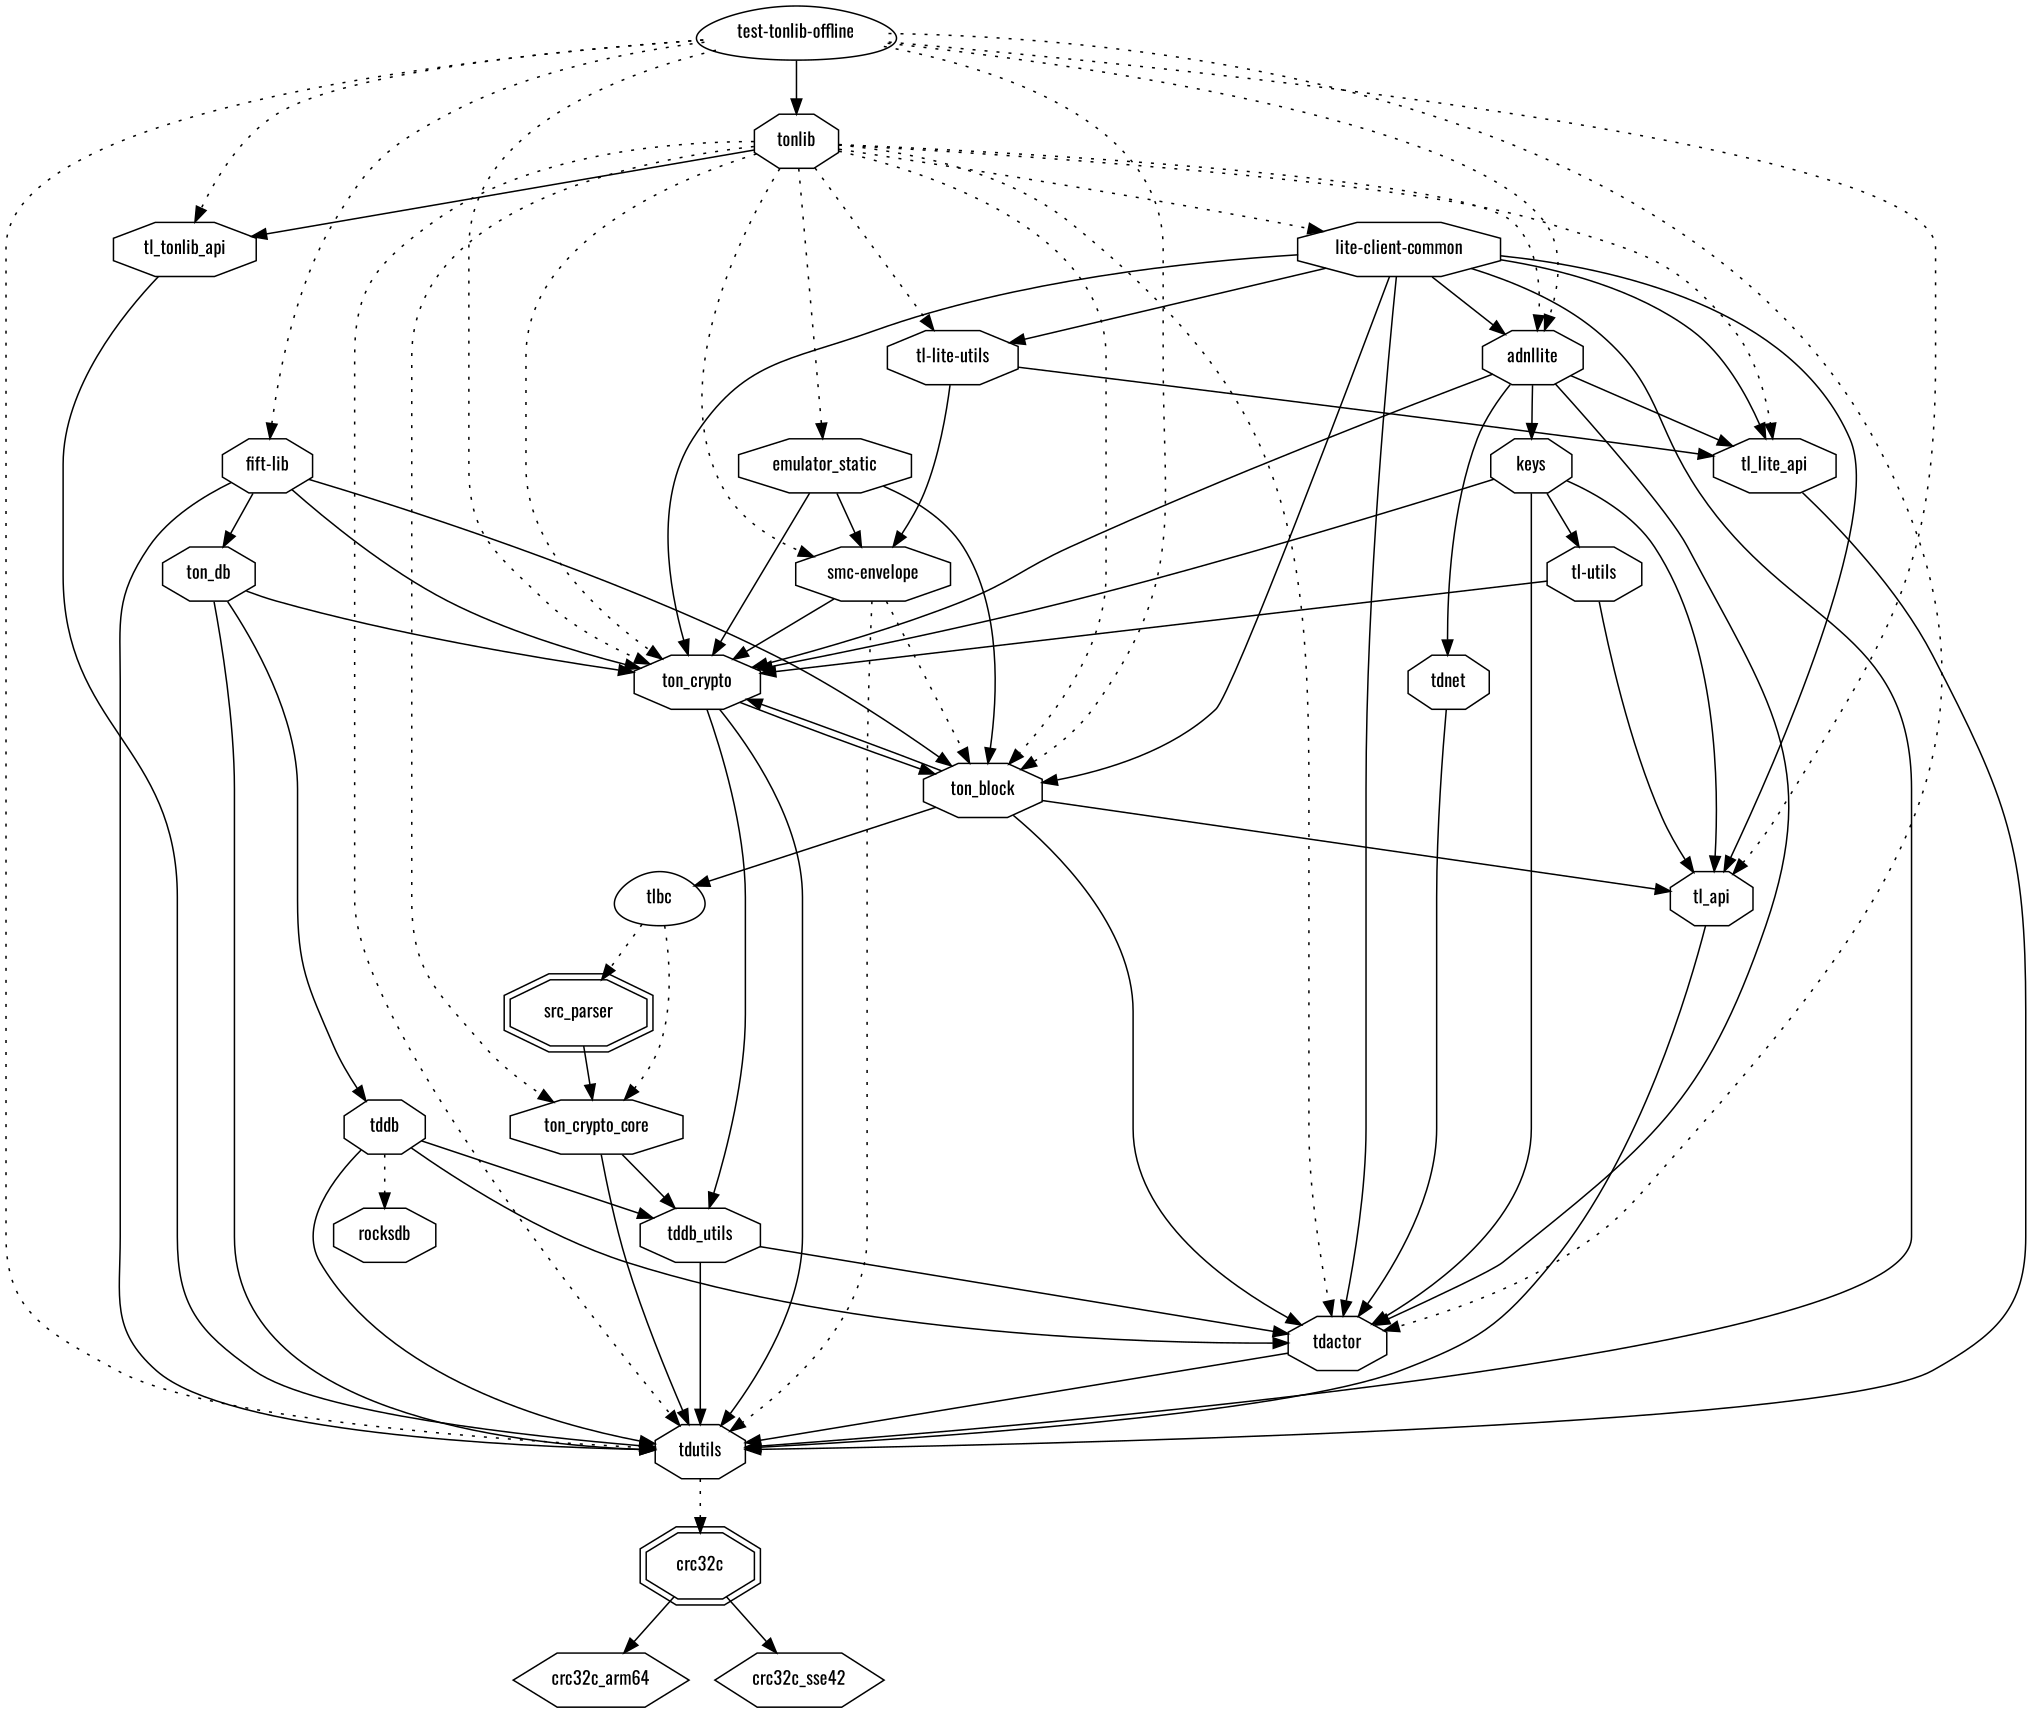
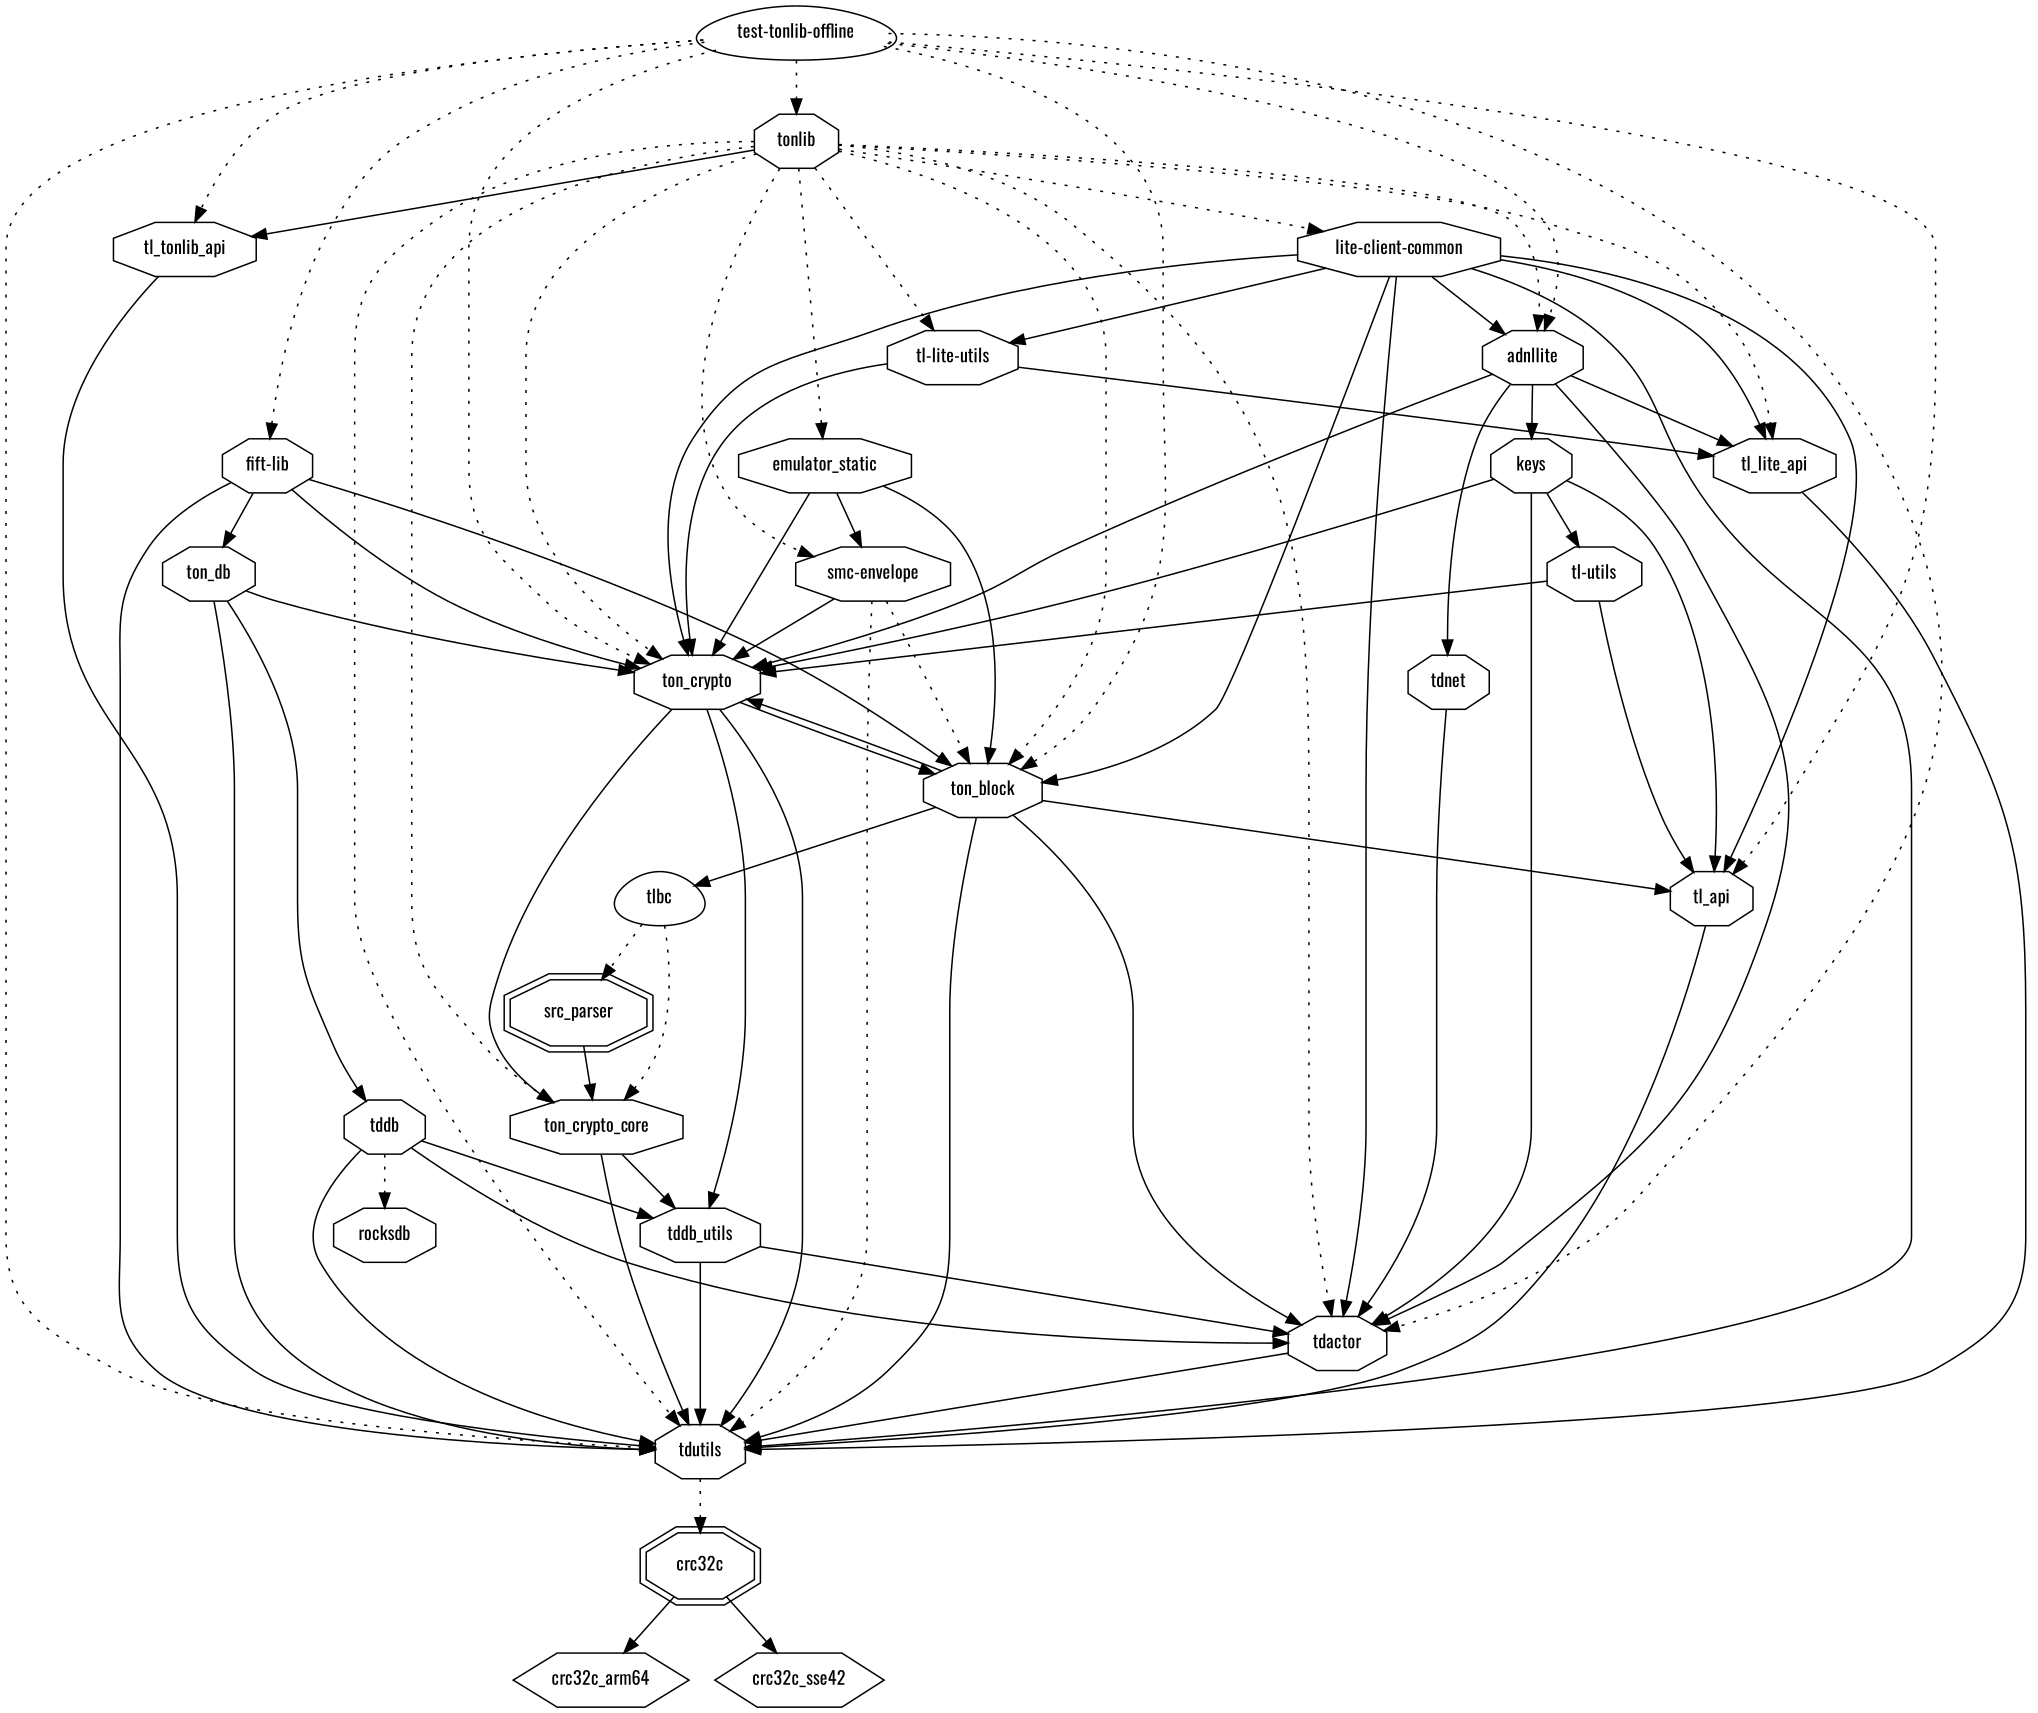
edge "test-tonlib-offline" -> "tonlib": style solid -> dotted
edge "tl-lite-utils" -> "smc-envelope": now "tl-lite-utils" -> "ton_crypto"
edge "ton_crypto" -> "ton_crypto_core": added
edge "ton_block" -> "tdutils": added
